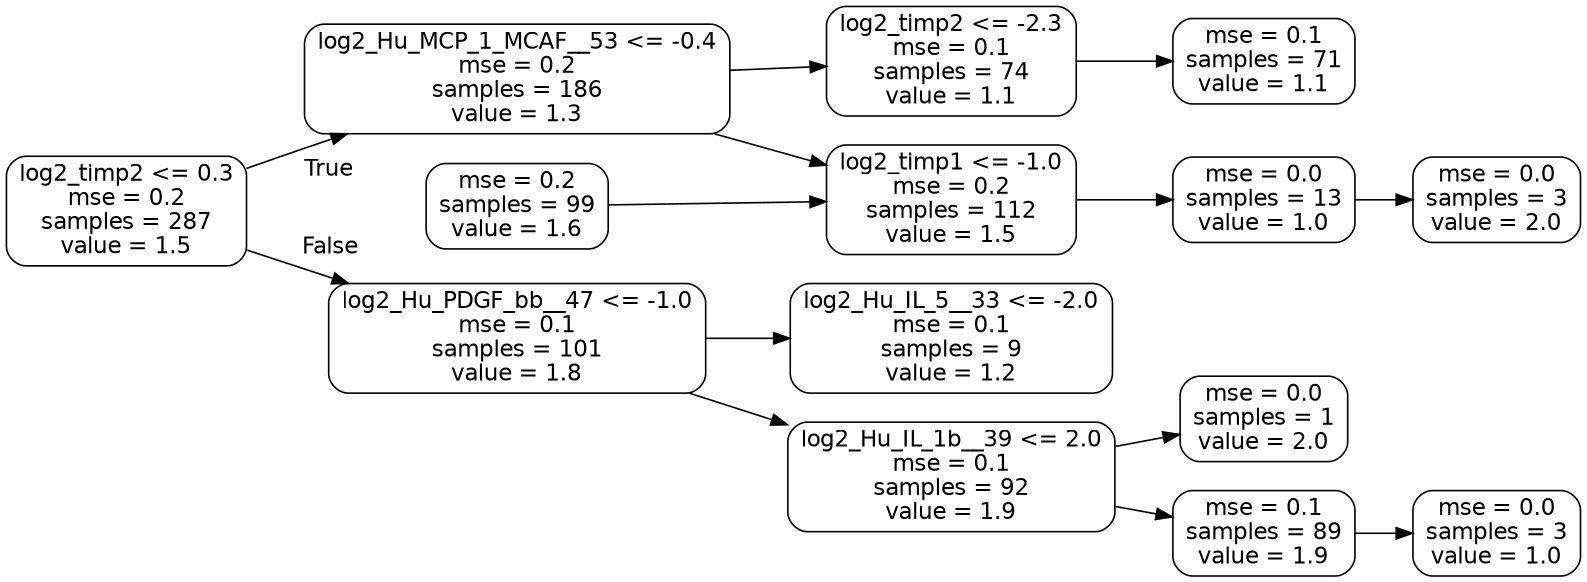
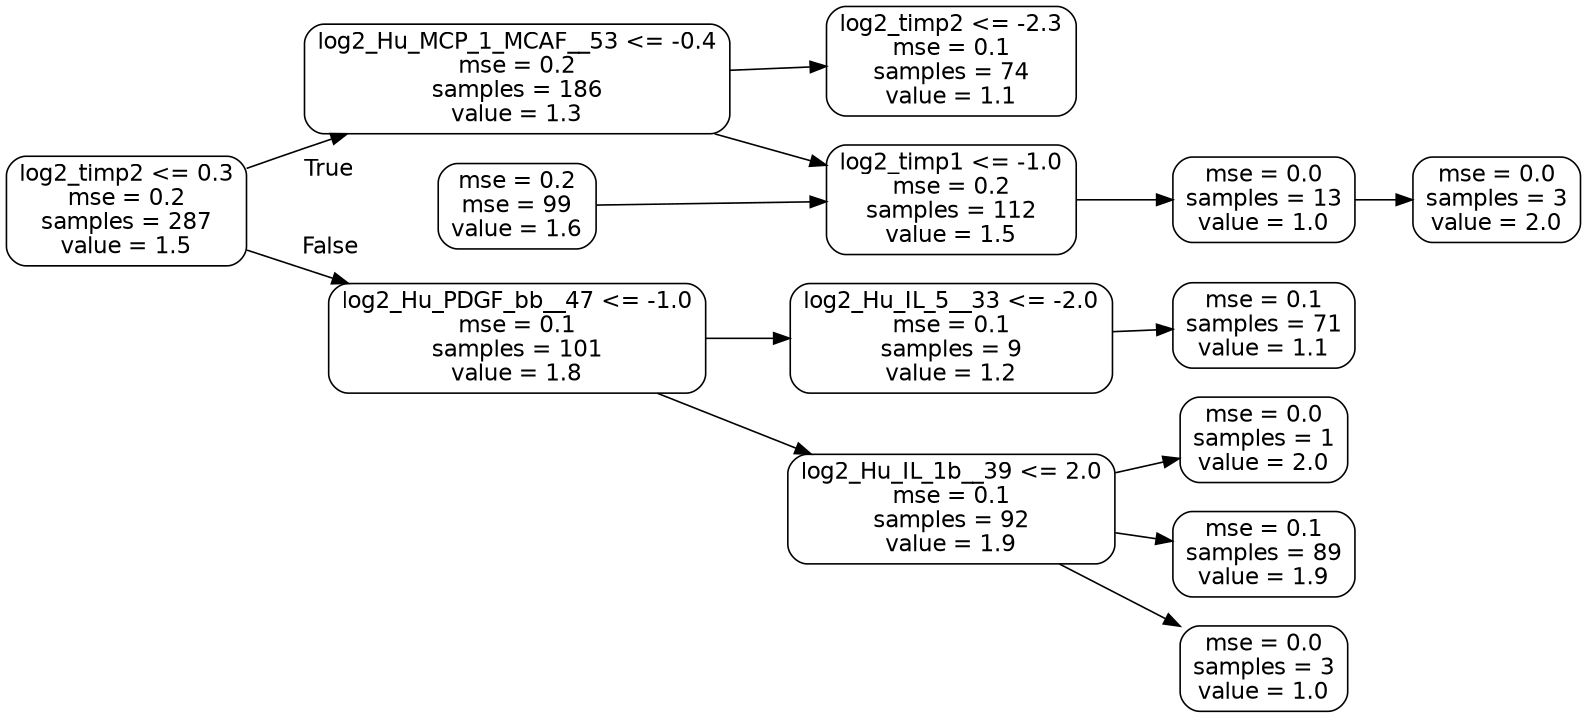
edge "log2_timp2 <= -2.3 mse = 0.1 samples = 74 value = 1.1" -> "mse = 0.1 samples = 71 value = 1.1": now "log2_Hu_IL_5__33 <= -2.0 mse = 0.1 samples = 9 value = 1.2" -> "mse = 0.1 samples = 71 value = 1.1"
node "mse = 0.2 samples = 99 value = 1.6": label "mse = 0.2 samples = 99 value = 1.6" -> "mse = 0.2 mse = 99 value = 1.6"
edge "mse = 0.1 samples = 89 value = 1.9" -> "mse = 0.0 samples = 3 value = 1.0": now "log2_Hu_IL_1b__39 <= 2.0 mse = 0.1 samples = 92 value = 1.9" -> "mse = 0.0 samples = 3 value = 1.0"
